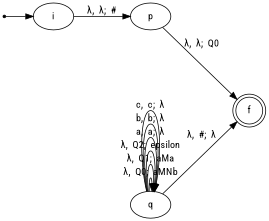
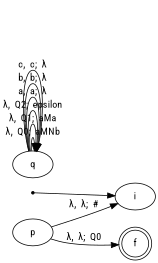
edge "i" -> "p": reversed
edge "q" -> "f": removed, label "λ,  #;  λ"
